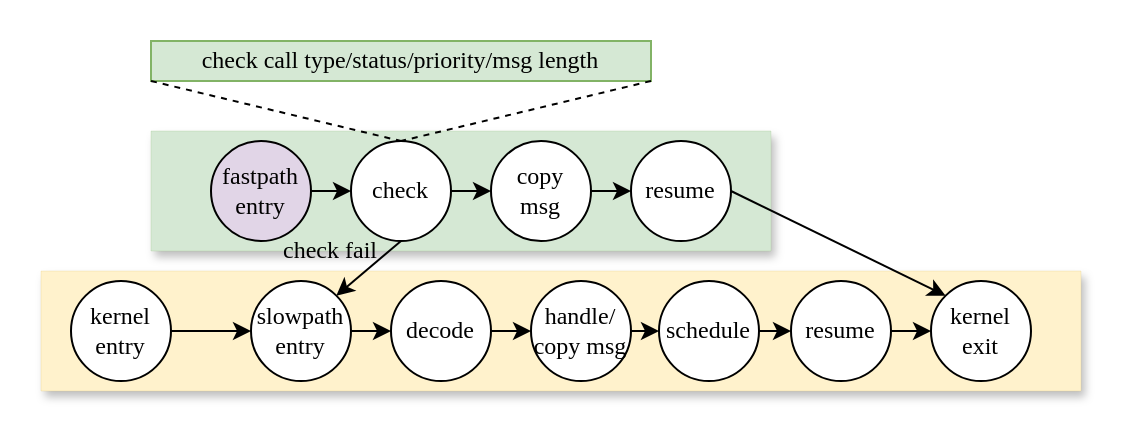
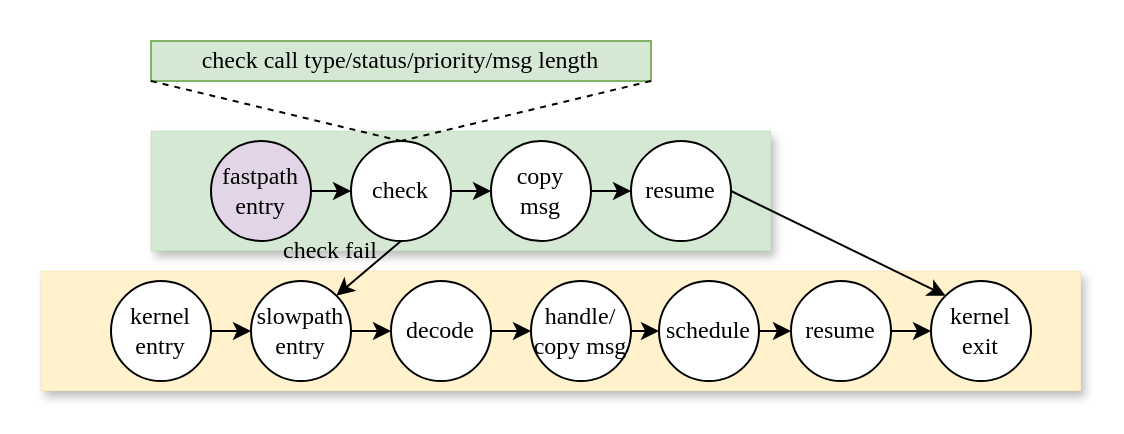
node "kernel entry": moved (121, 331) -> (161, 331)
